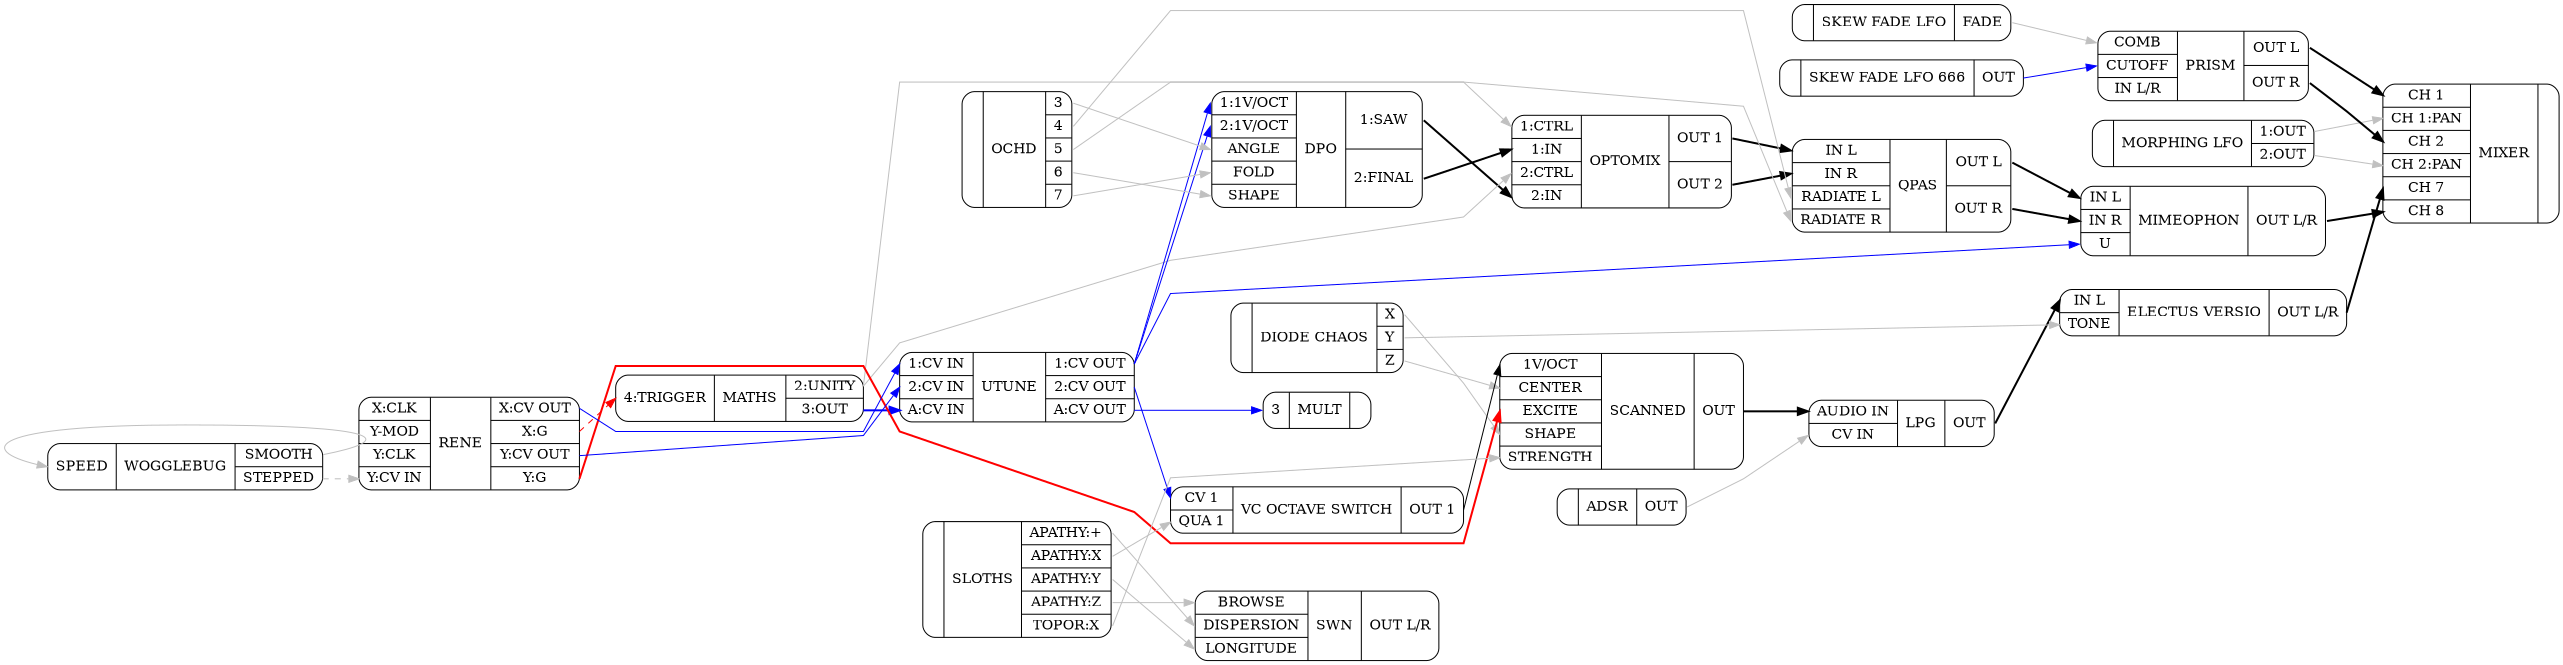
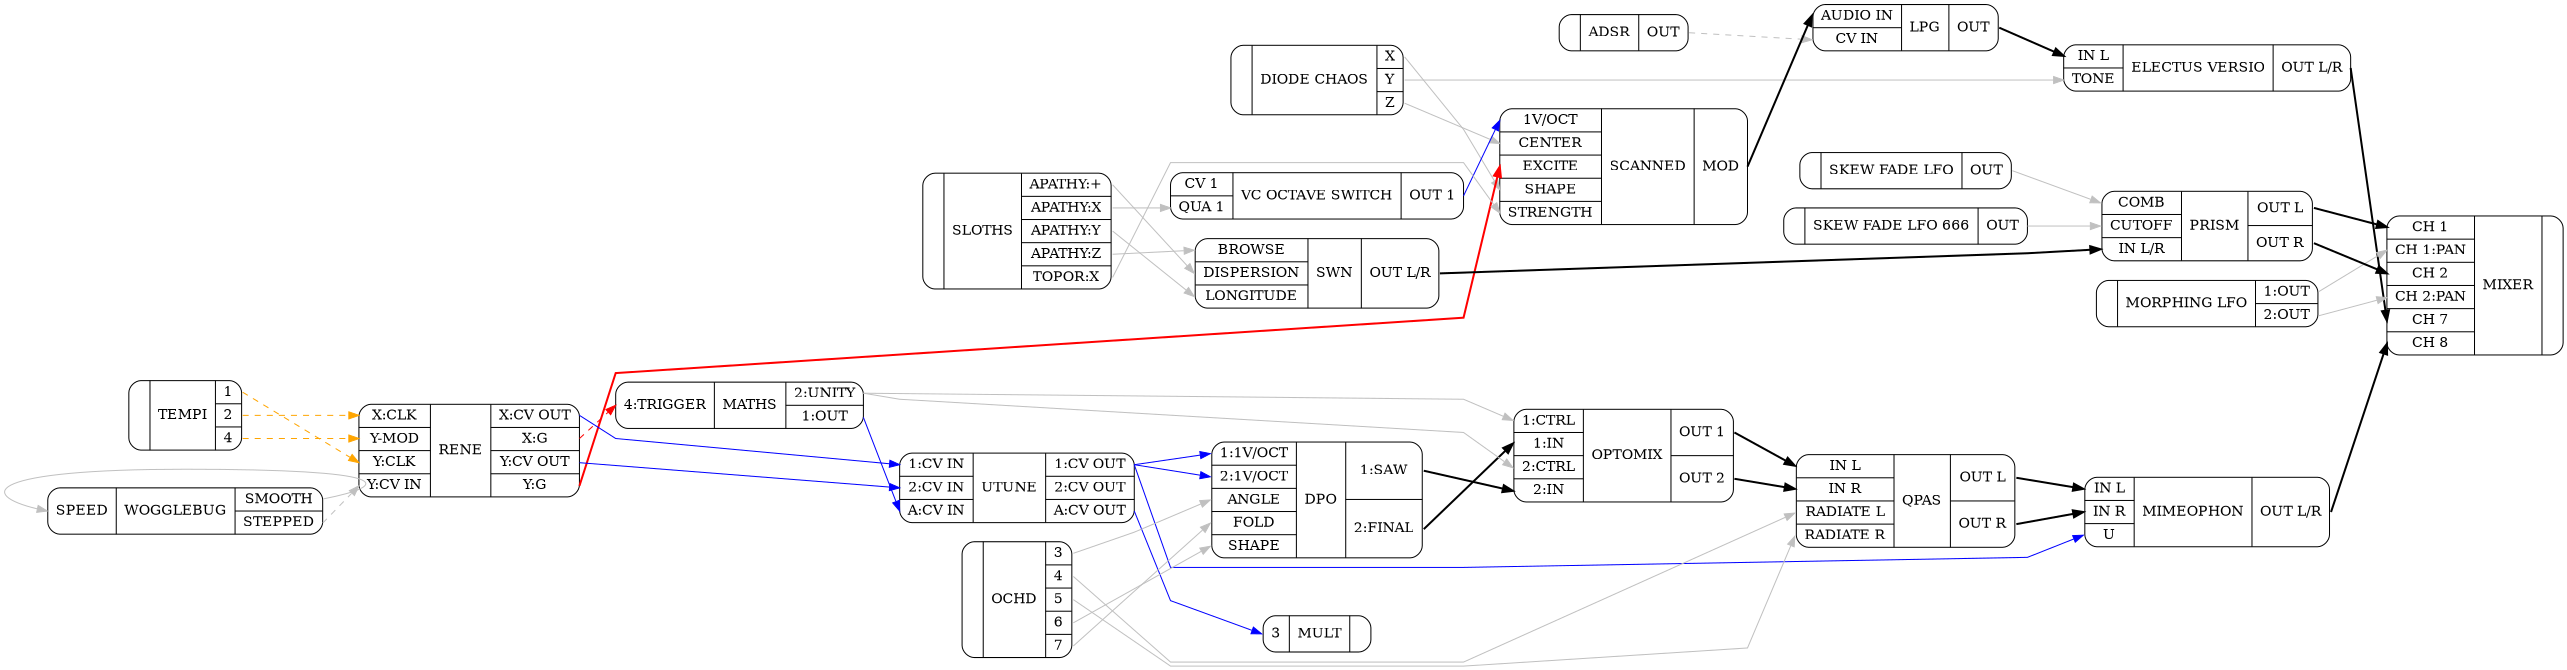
node "SKEW FADE LFO": text "FADE" -> "OUT"
edge "SKEW FADE LFO 666" -> "COMB": color blue -> gray
edge "BROWSE" -> "COMB": added
node "4:TRIGGER": text "3:OUT" -> "1:OUT"
edge "4:TRIGGER" -> "1:CV IN": style bold -> solid
node "1V/OCT": text "OUT" -> "MOD"
node "TEMPI": added
edge "1:CV IN" -> "CV 1": removed
edge "CV 1" -> "1V/OCT": color black -> blue
edge "ADSR" -> "AUDIO IN": style solid -> dashed
